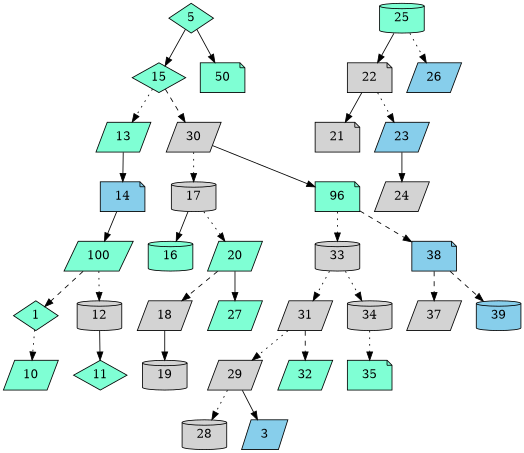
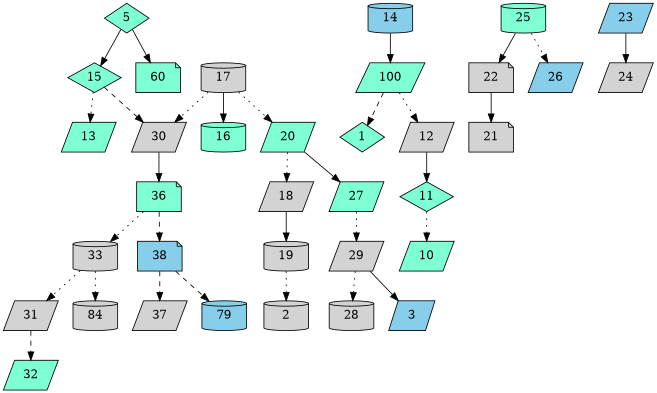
node "50": label "50" -> "60"
edge "22" -> "23": removed
edge "13" -> "14": removed
edge "30" -> "17": reversed
node "14": shape note -> cylinder
node "96": label "96" -> "36"
edge "20" -> "18": style dashed -> dotted
node "12": shape cylinder -> parallelogram
node "2": added
node "34": label "34" -> "84"
node "39": label "39" -> "79"
edge "1" -> "10": now "11" -> "10"
edge "31" -> "29": now "27" -> "29"
node "35": removed
